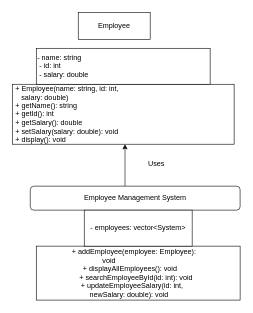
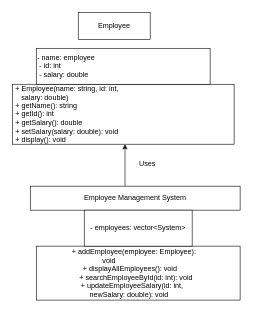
node "- name: string - id: int - salary: double": label "- name: string - id: int - salary: double" -> "- name: employee - id: int - salary: double"
node "Uses": moved (156, 164) -> (147, 164)
node "Employee Management System": shape rounded rectangle -> rectangle
